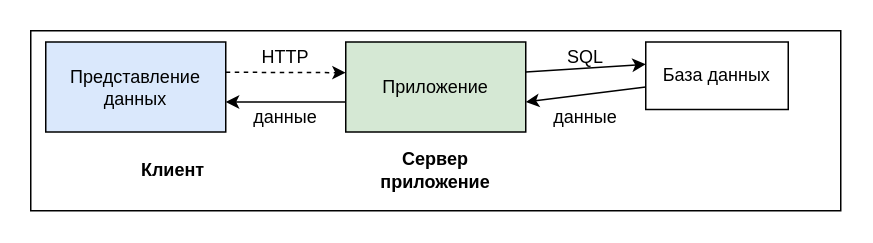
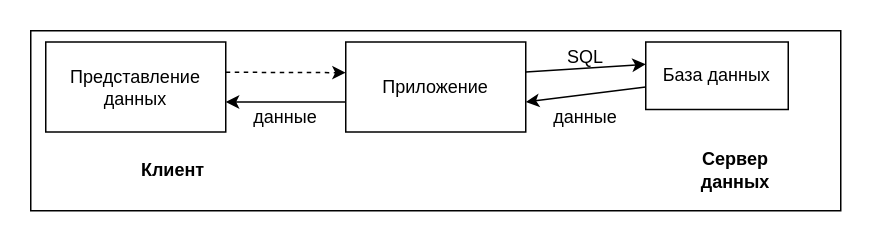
node "HTTP": removed
node "Представление данных": fillcolor #dae8fc -> #ffffff
node "Приложение": fillcolor #d5e8d4 -> #ffffff
node "Сервер приложение": removed
node "Сервер данных": added
